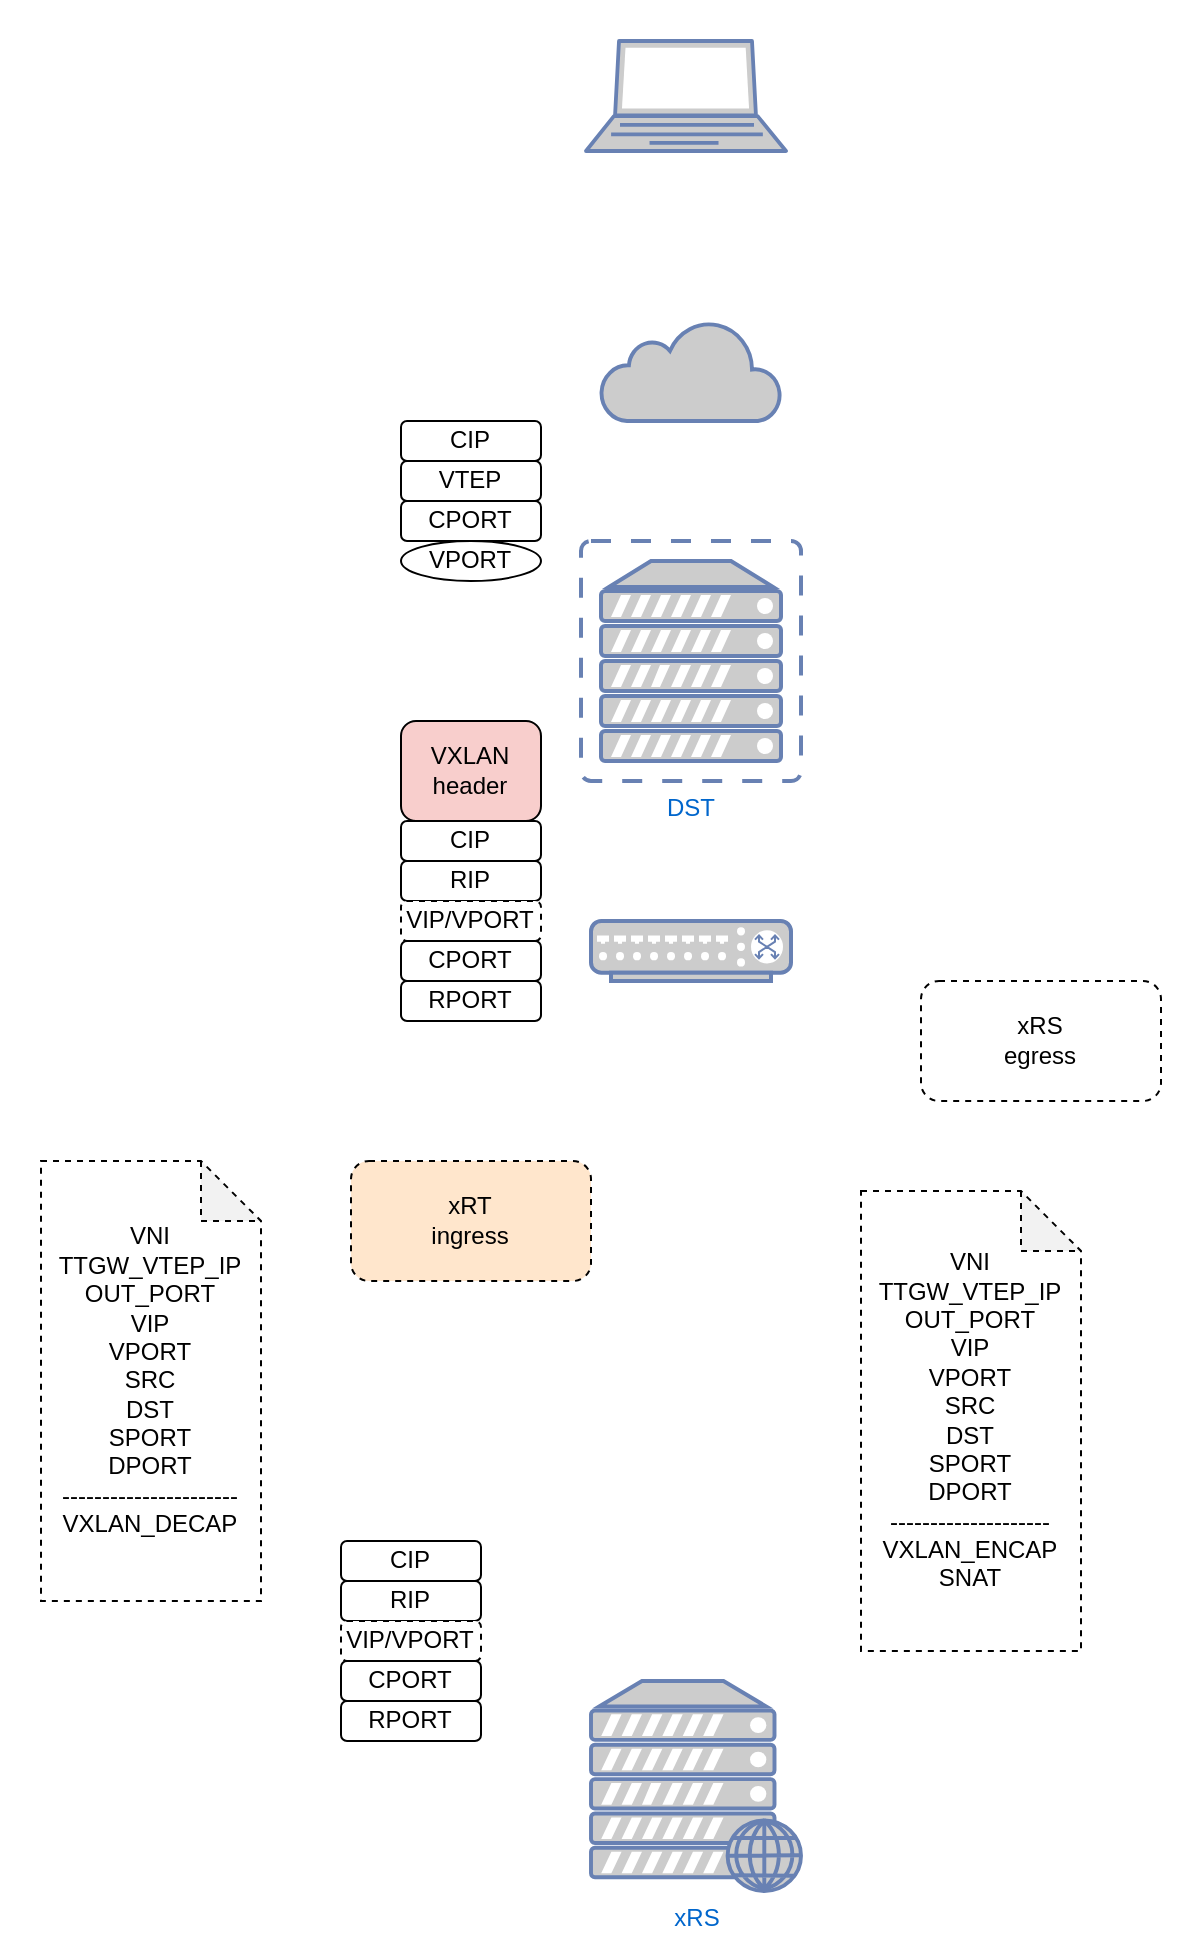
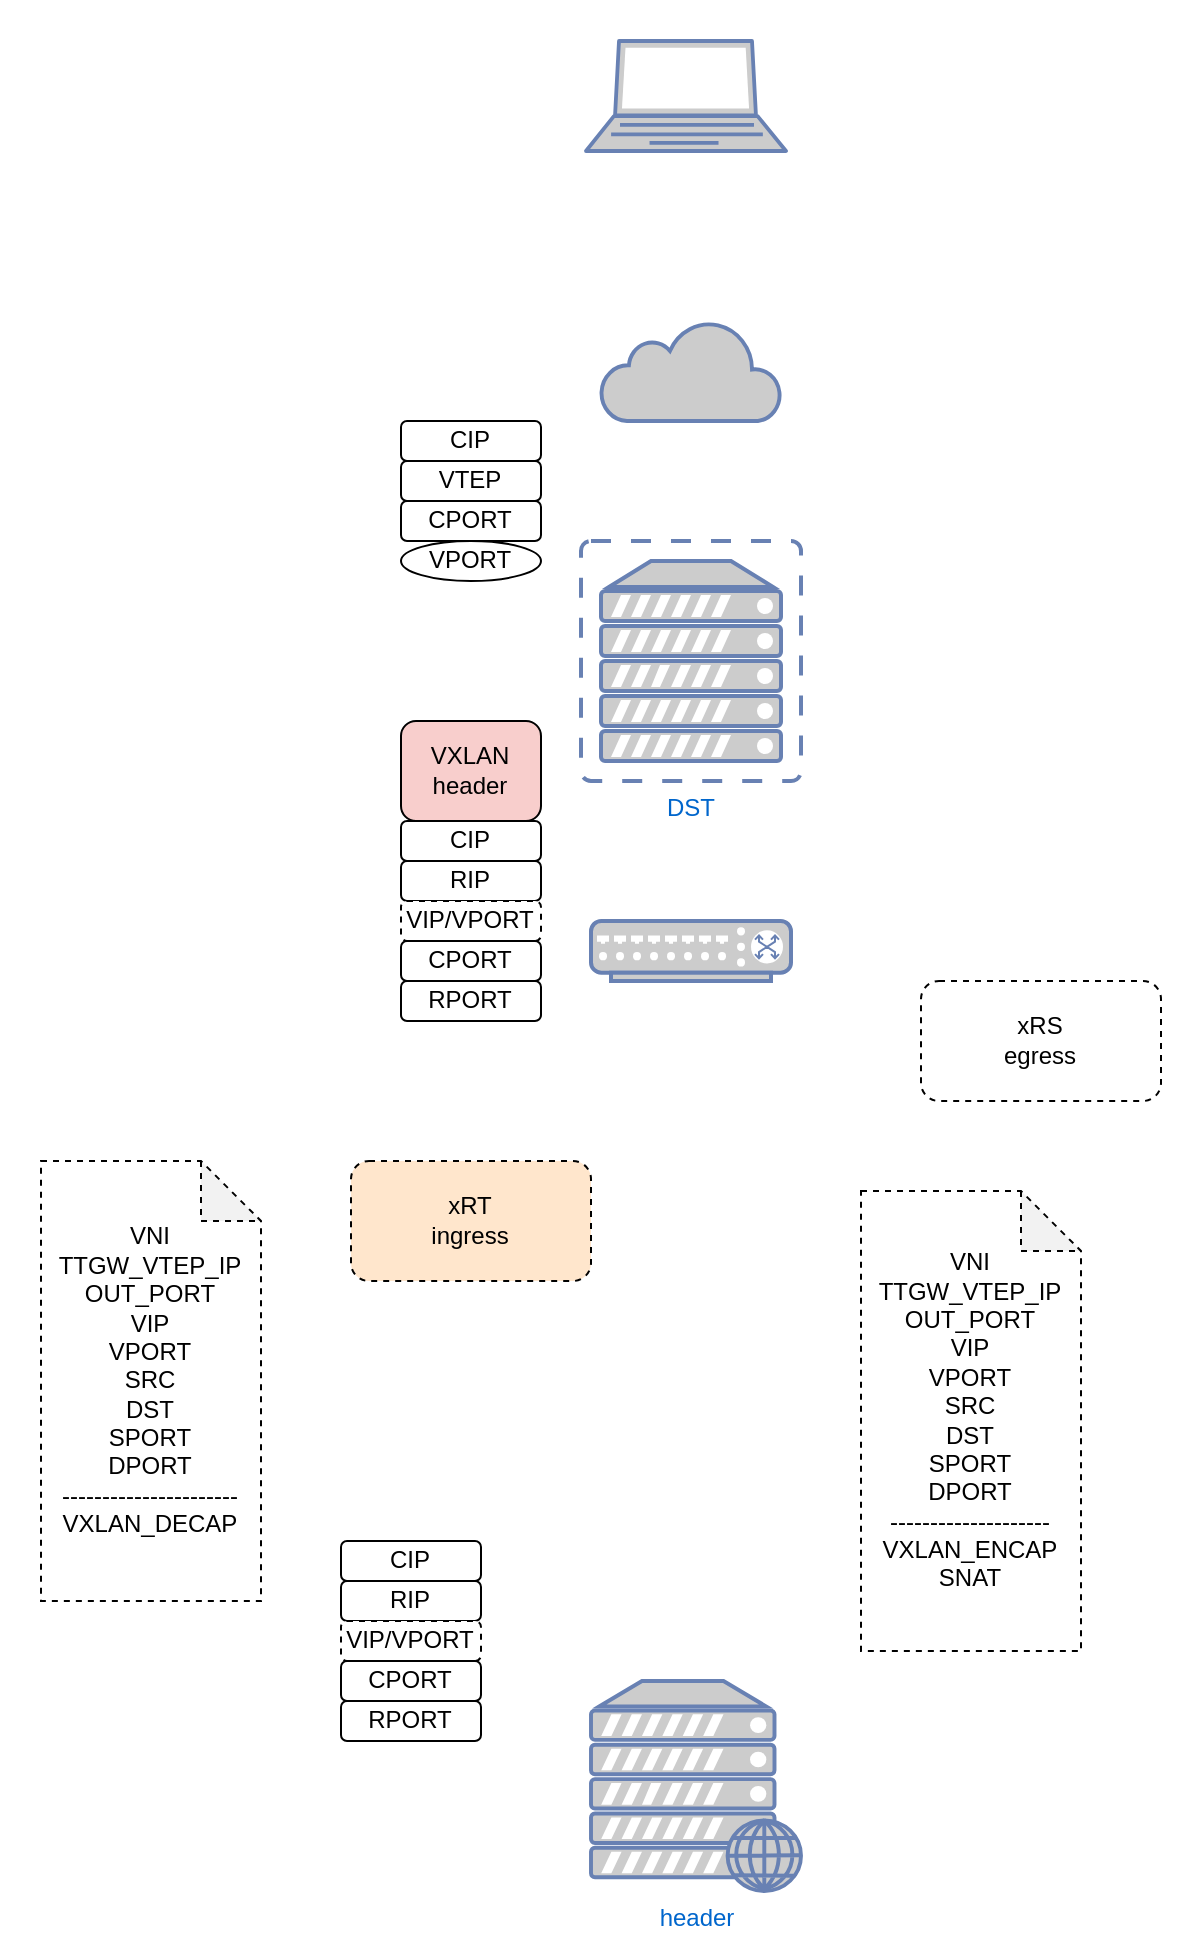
node "xRS": label "xRS" -> "header"
